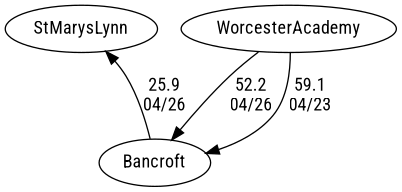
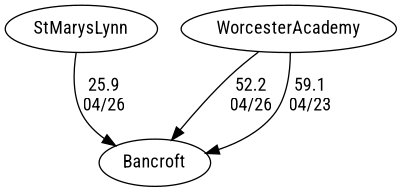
edge "Bancroft" -> "StMarysLynn": reversed
